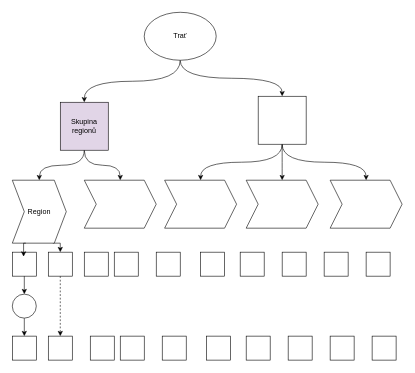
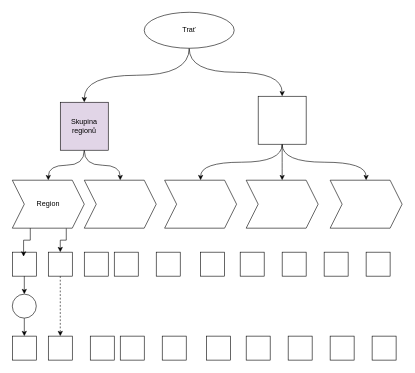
node "Trať": size 72x48 -> 90x36
node "Region": size 54x63 -> 72x48
